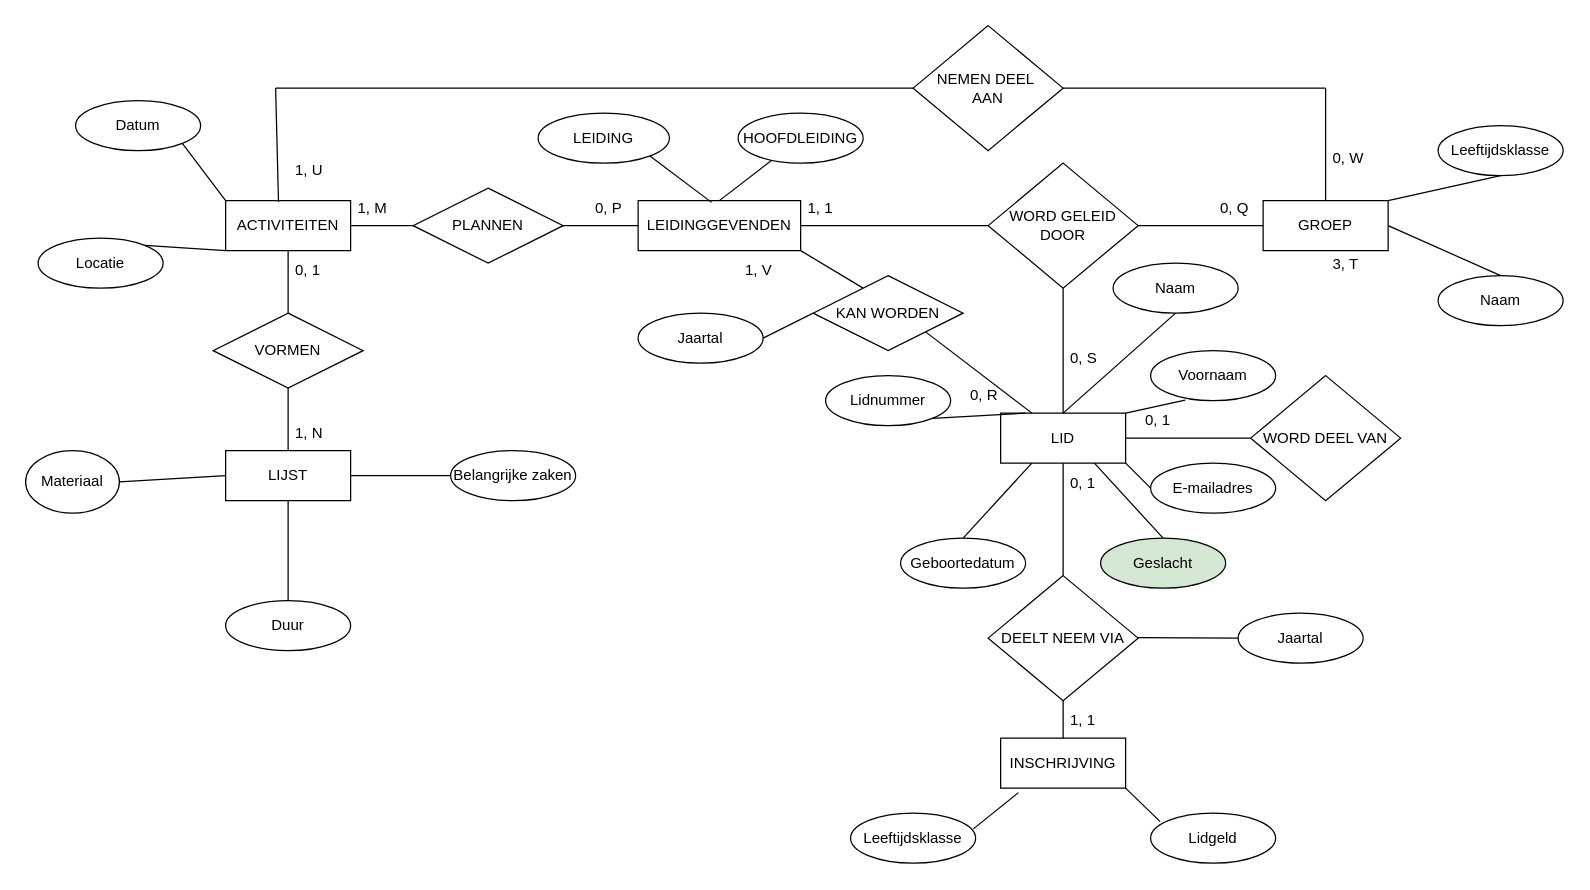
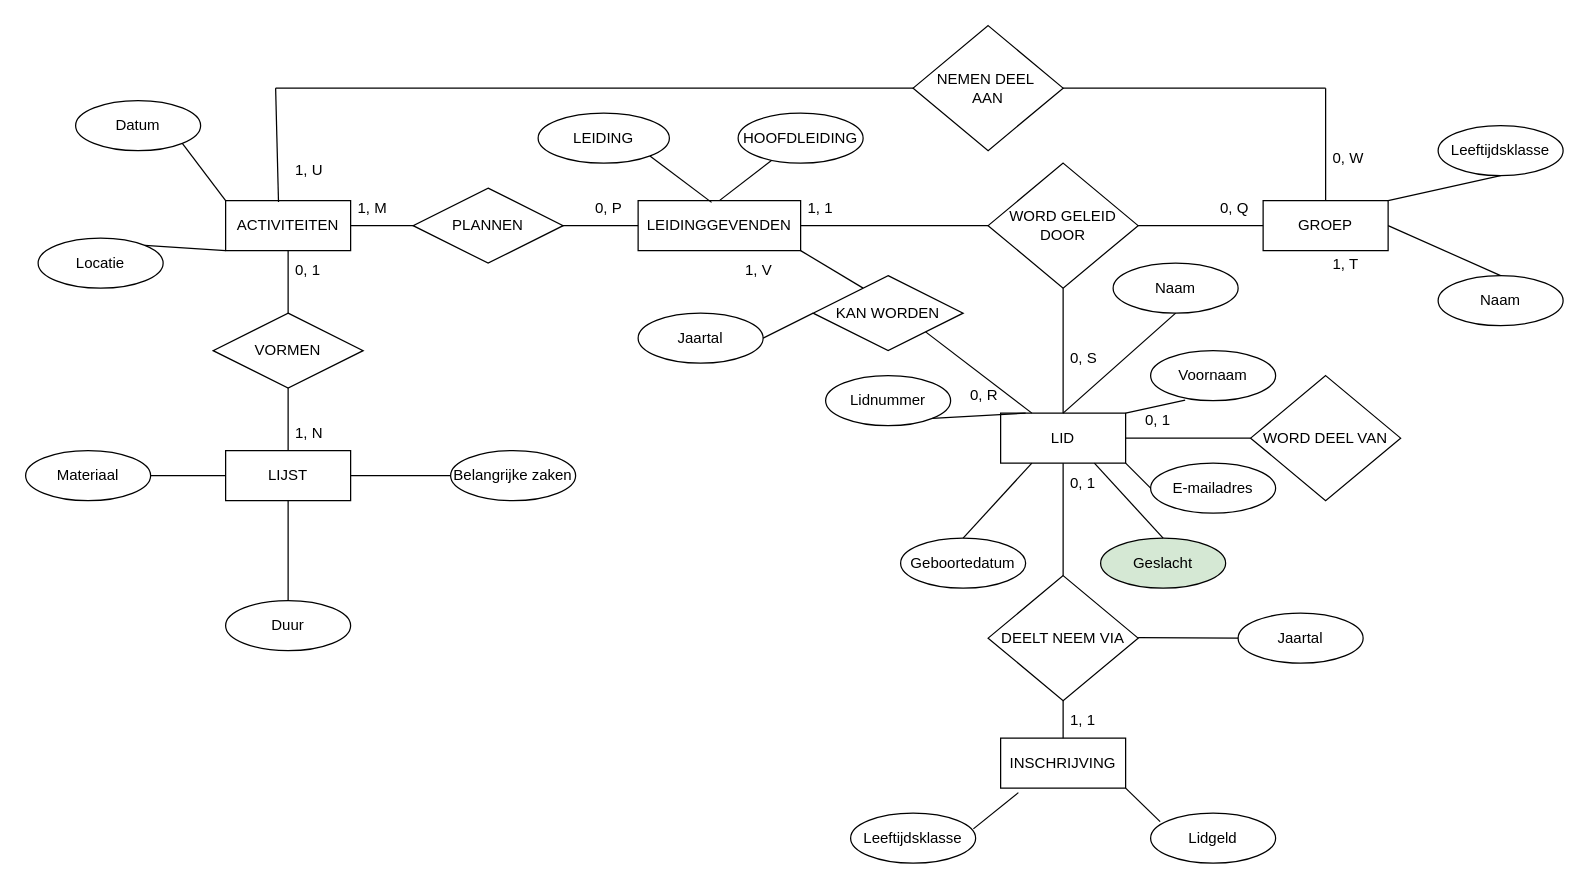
node "3, T": label "3, T" -> "1, T"
node "Materiaal": size 94x63 -> 125x50
